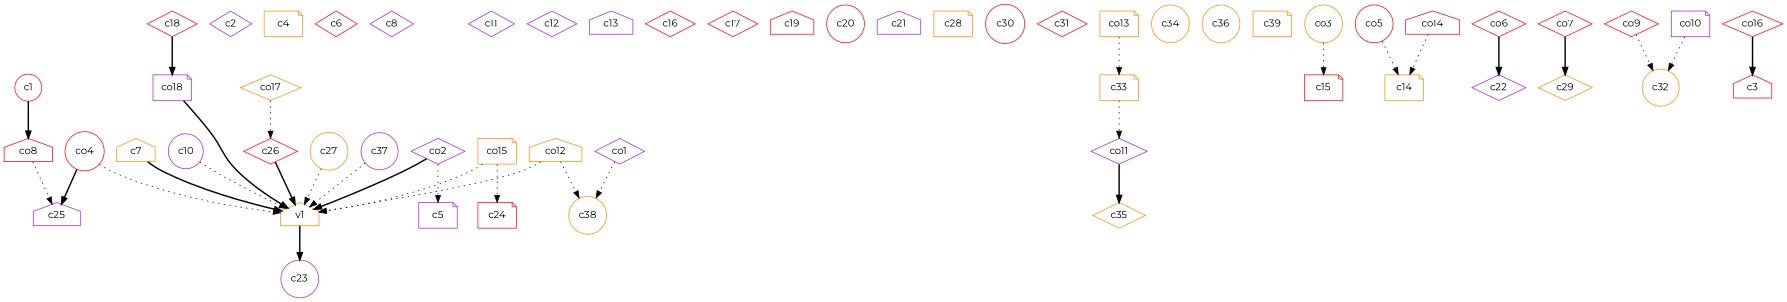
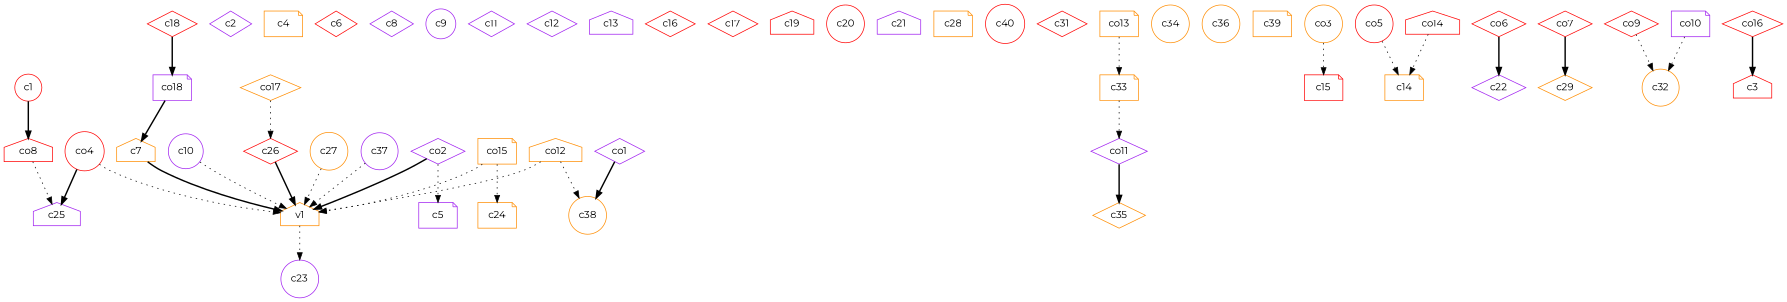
node "c9": added
node "c30": label "c30" -> "c40"
edge "co18" -> "v1": now "co18" -> "c7"
edge "co1" -> "c38": style dotted -> bold
node "c24": color red -> darkorange
edge "v1" -> "c23": style bold -> dotted
